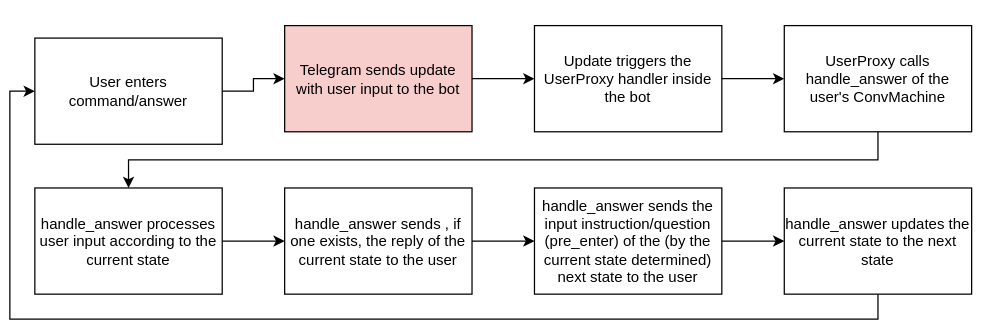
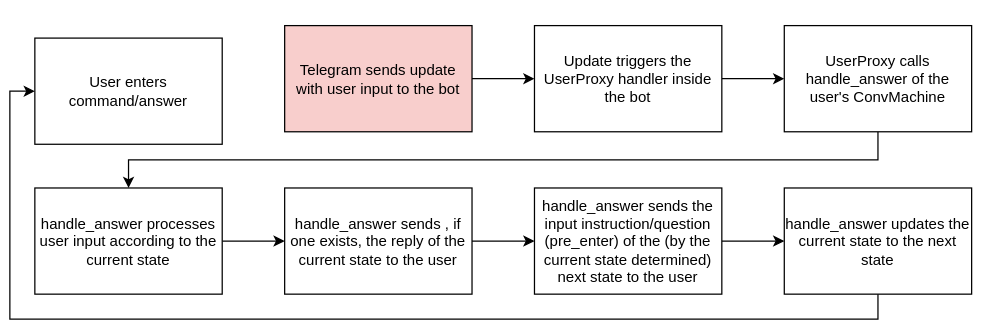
edge "User enters command/answer" -> "Telegram sends update with user input to the bot": removed
